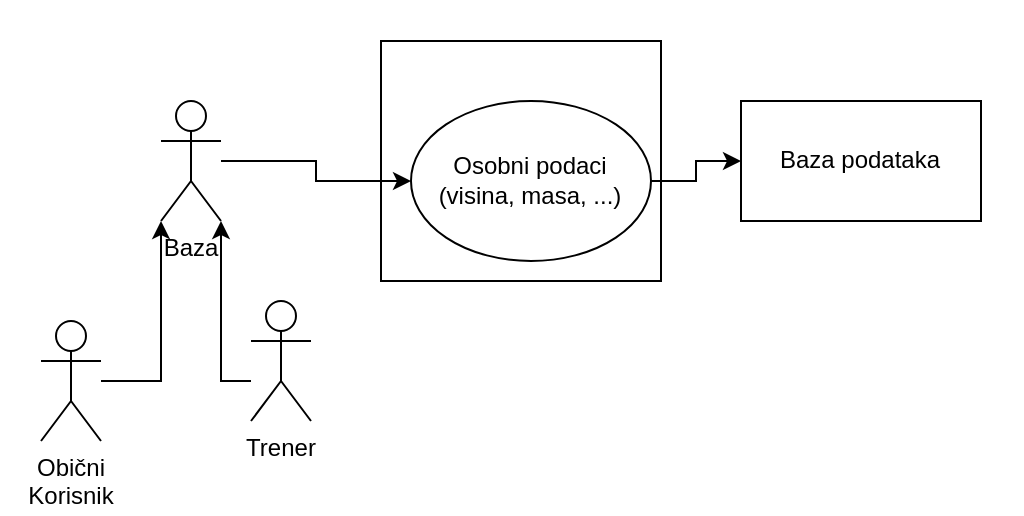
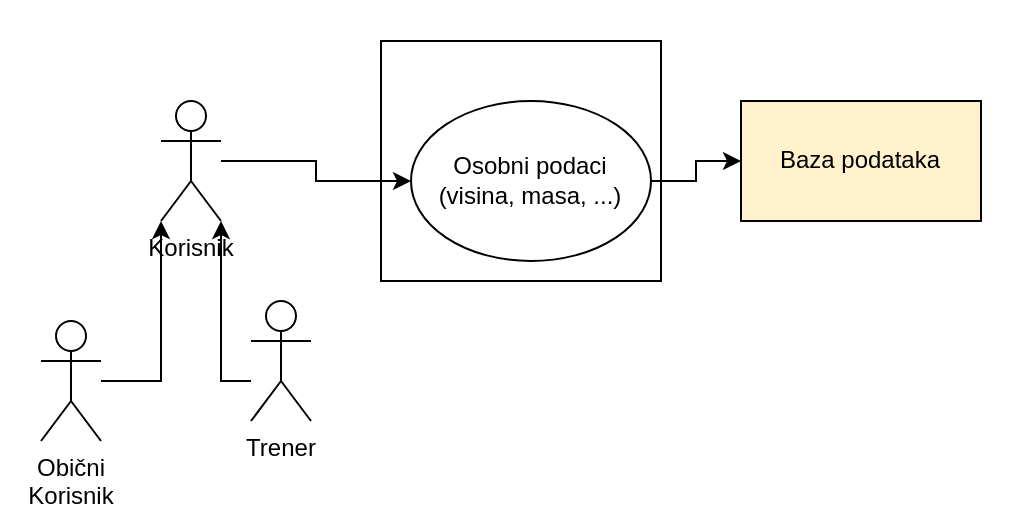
node "Baza podataka": fillcolor #ffffff -> #fff2cc
node "Baza": label "Baza" -> "Korisnik"
